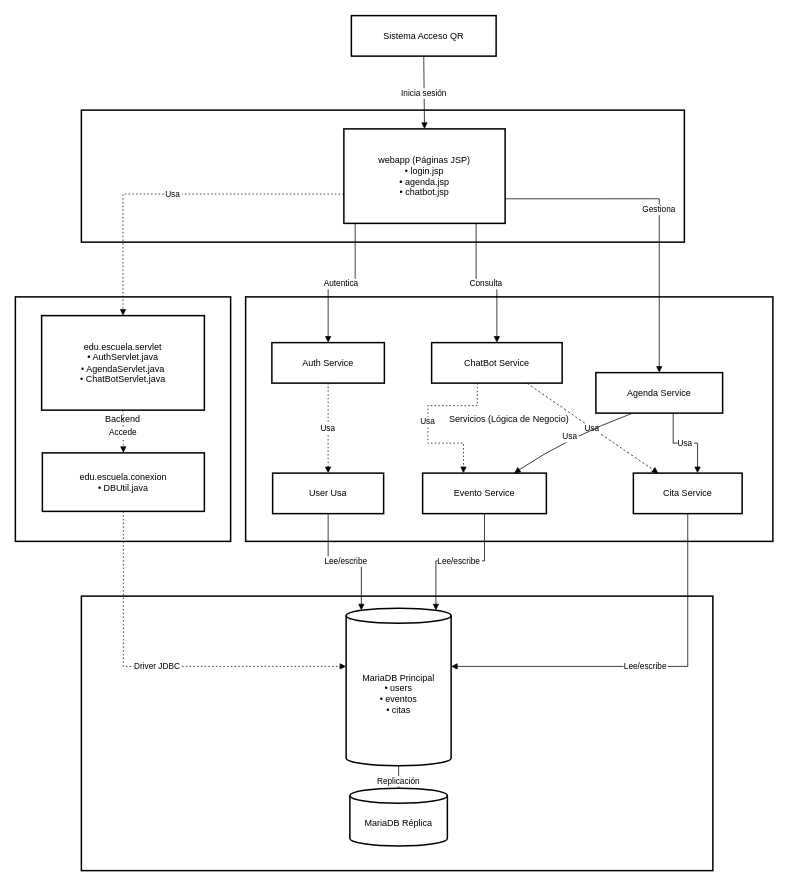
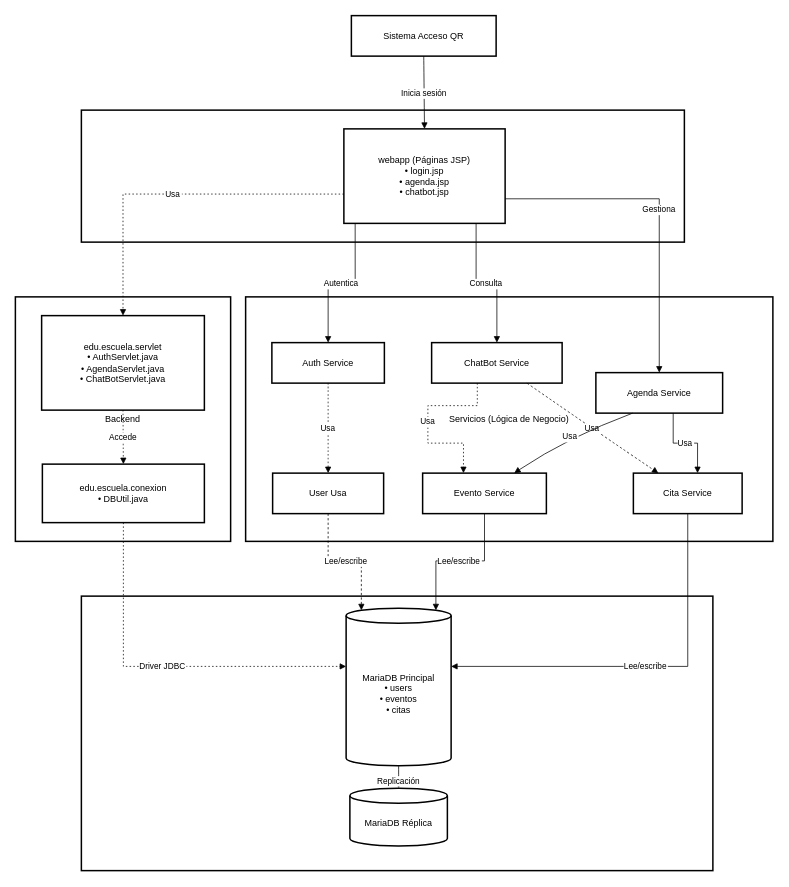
node "edu.escuela.conexion • DBUtil.java": moved (123, 482) -> (123, 493)
edge "User Usa" -> "MariaDB Principal • users • eventos • citas": style solid -> dashed
